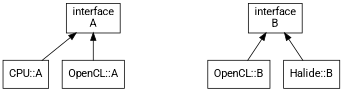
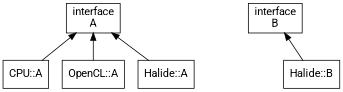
node "Halide::A": added
node "OpenCL::B": removed
